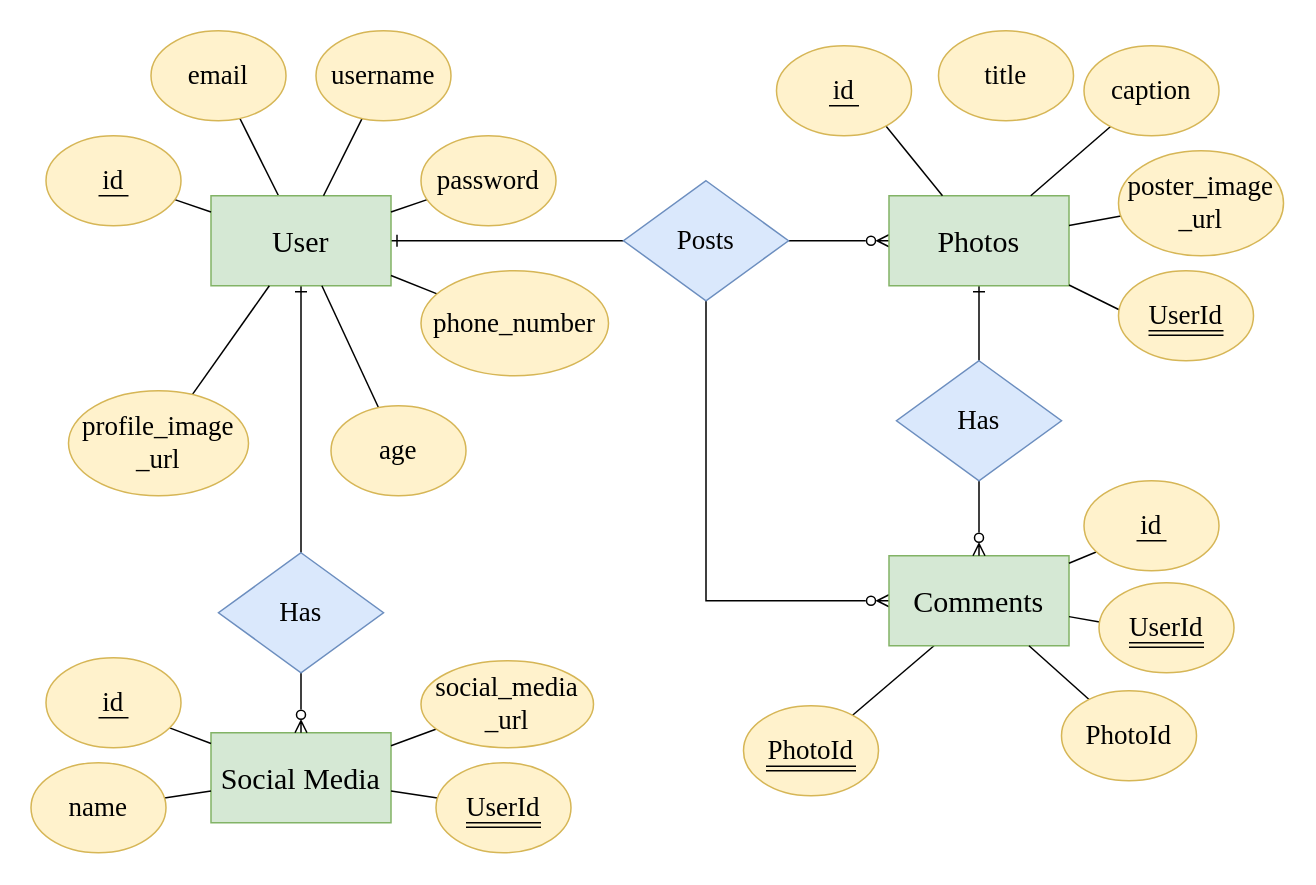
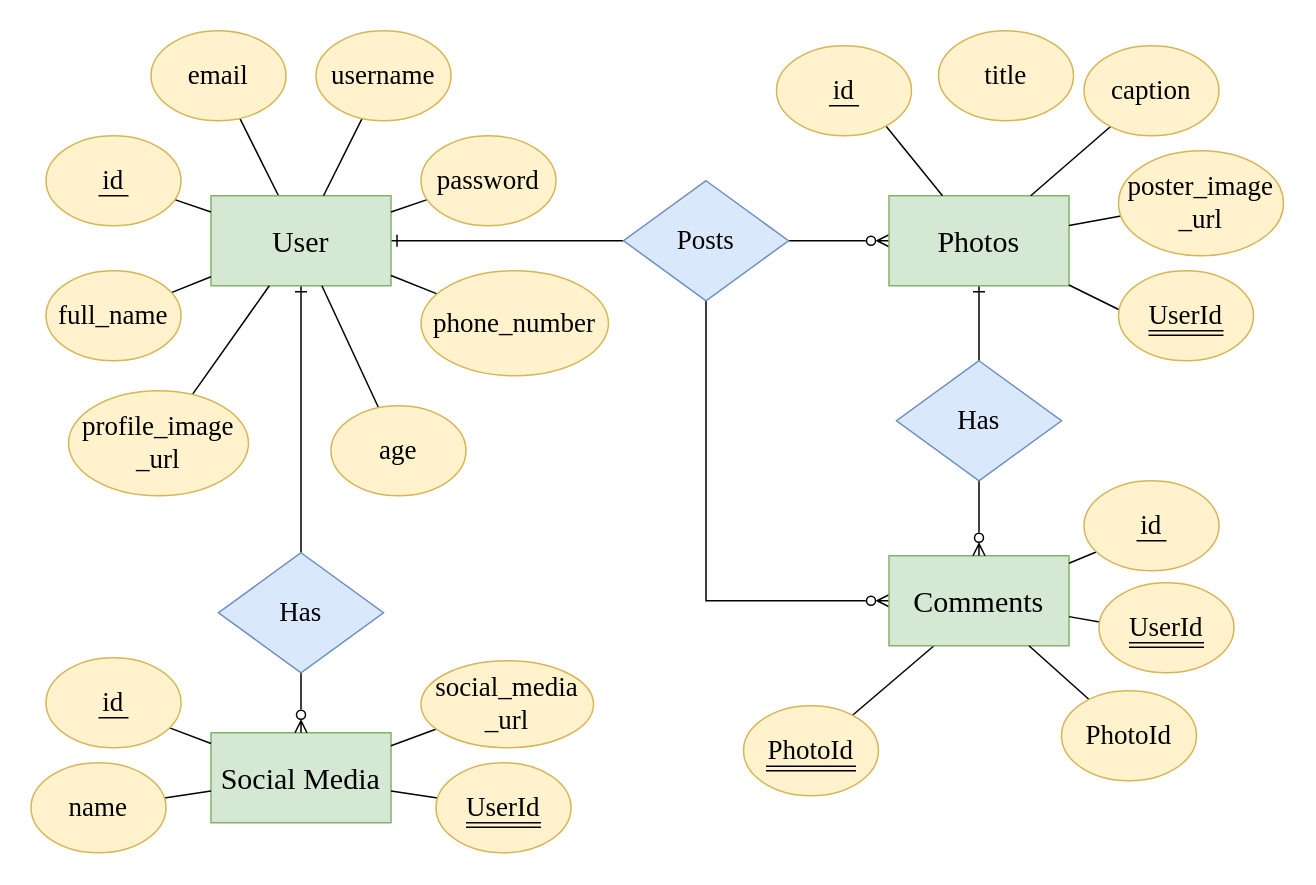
edge "User" -- "full_name": added
node "full_name": added
